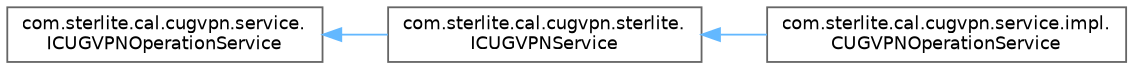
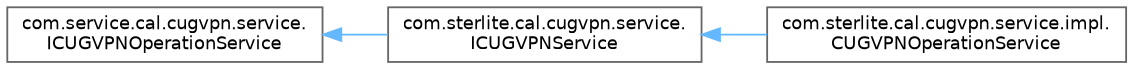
node "com.sterlite.cal.cugvpn.service. ICUGVPNOperationService": label "com.sterlite.cal.cugvpn.service. ICUGVPNOperationService" -> "com.service.cal.cugvpn.service. ICUGVPNOperationService"
node "com.sterlite.cal.cugvpn.sterlite. ICUGVPNService": label "com.sterlite.cal.cugvpn.sterlite. ICUGVPNService" -> "com.sterlite.cal.cugvpn.service. ICUGVPNService"
